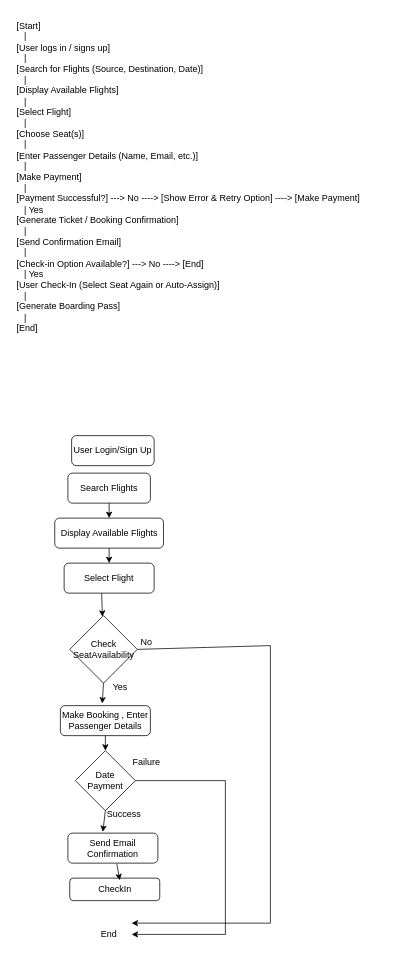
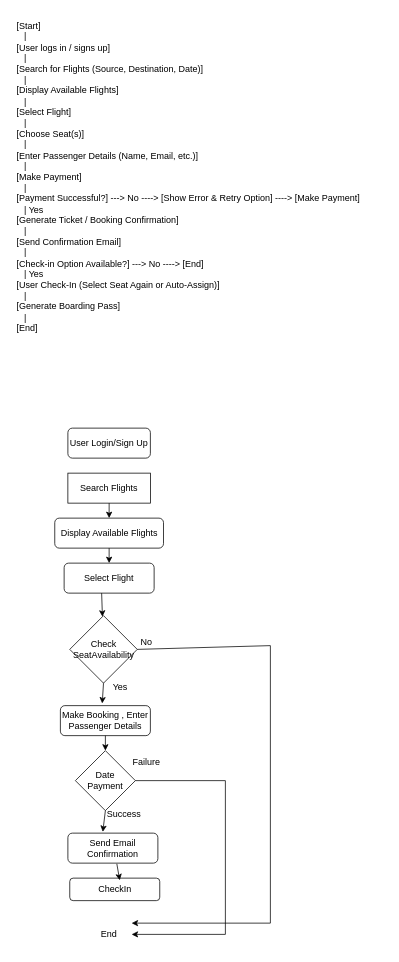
node "User Login/Sign Up": moved (113, 450) -> (109, 443)
node "Search Flights": shape rounded rectangle -> rectangle
